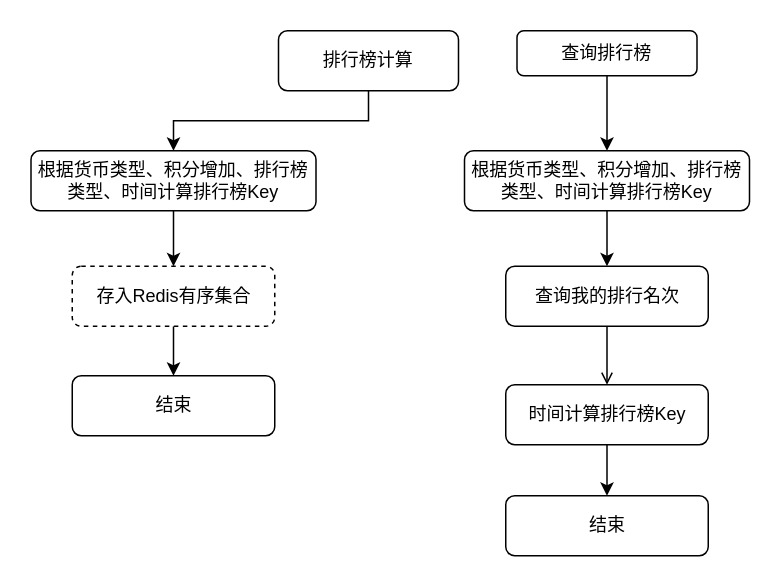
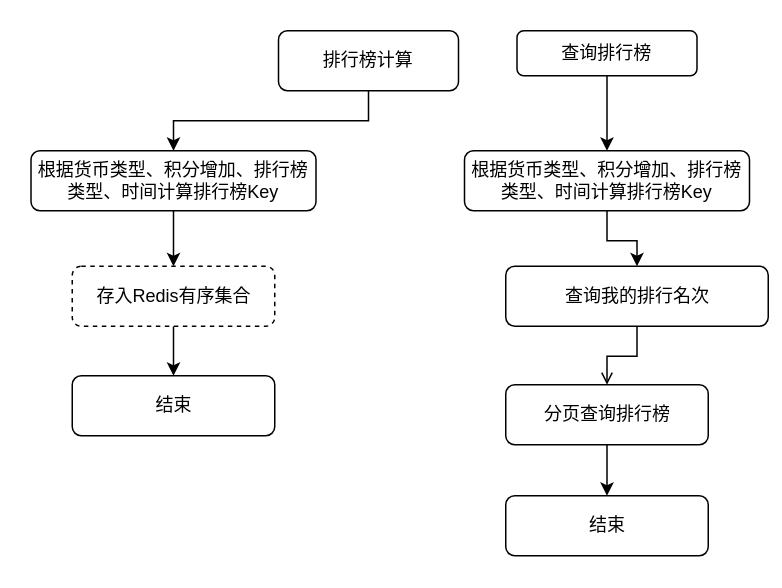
node "查询我的排行名次": size 203x60 -> 263x60
node "时间计算排行榜Key": label "时间计算排行榜Key" -> "分页查询排行榜"
